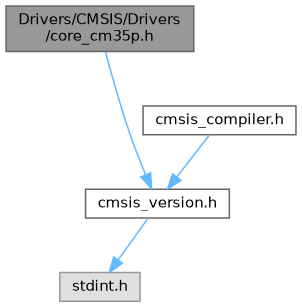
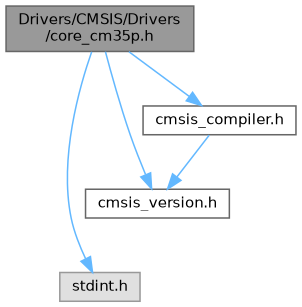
edge "Drivers/CMSIS/Drivers /core_cm35p.h" -> "cmsis_compiler.h": added
edge "cmsis_version.h" -> "stdint.h": now "Drivers/CMSIS/Drivers /core_cm35p.h" -> "stdint.h"
